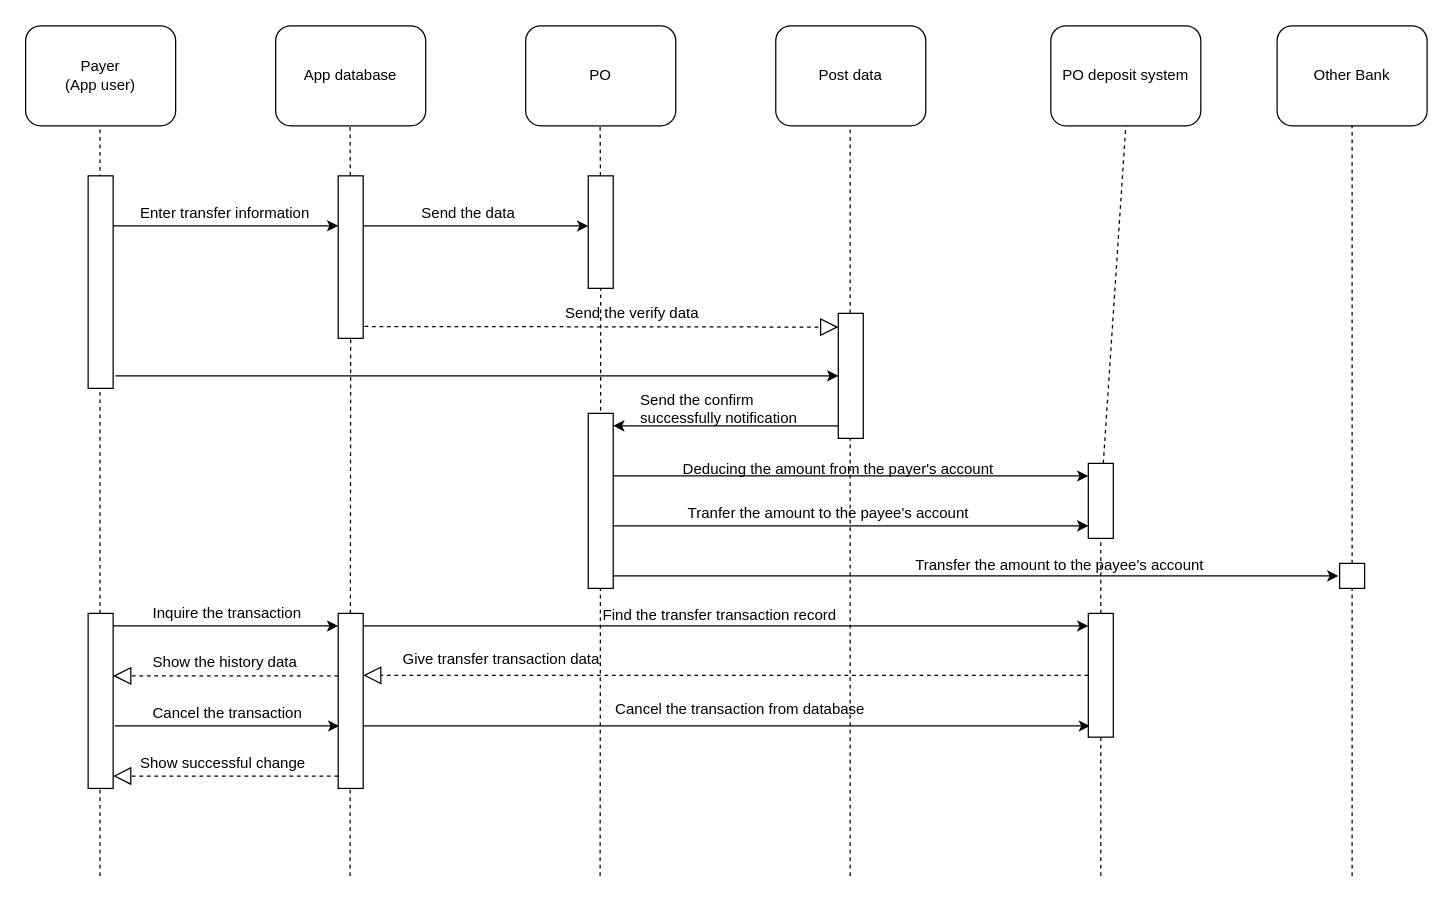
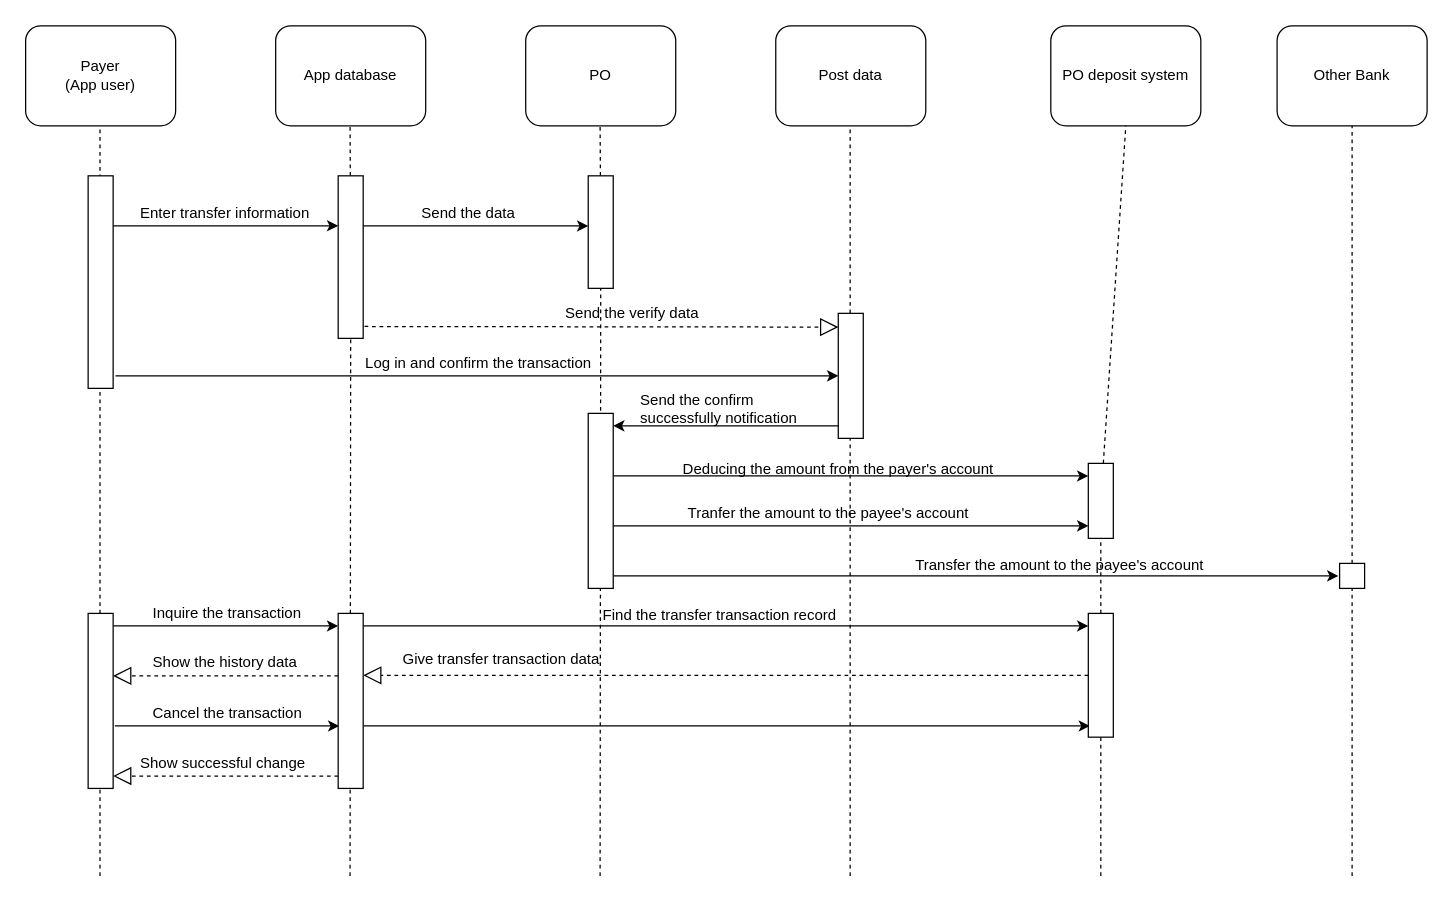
node "Log in and confirm the transaction": added
node "Cancel the transaction from database": removed
